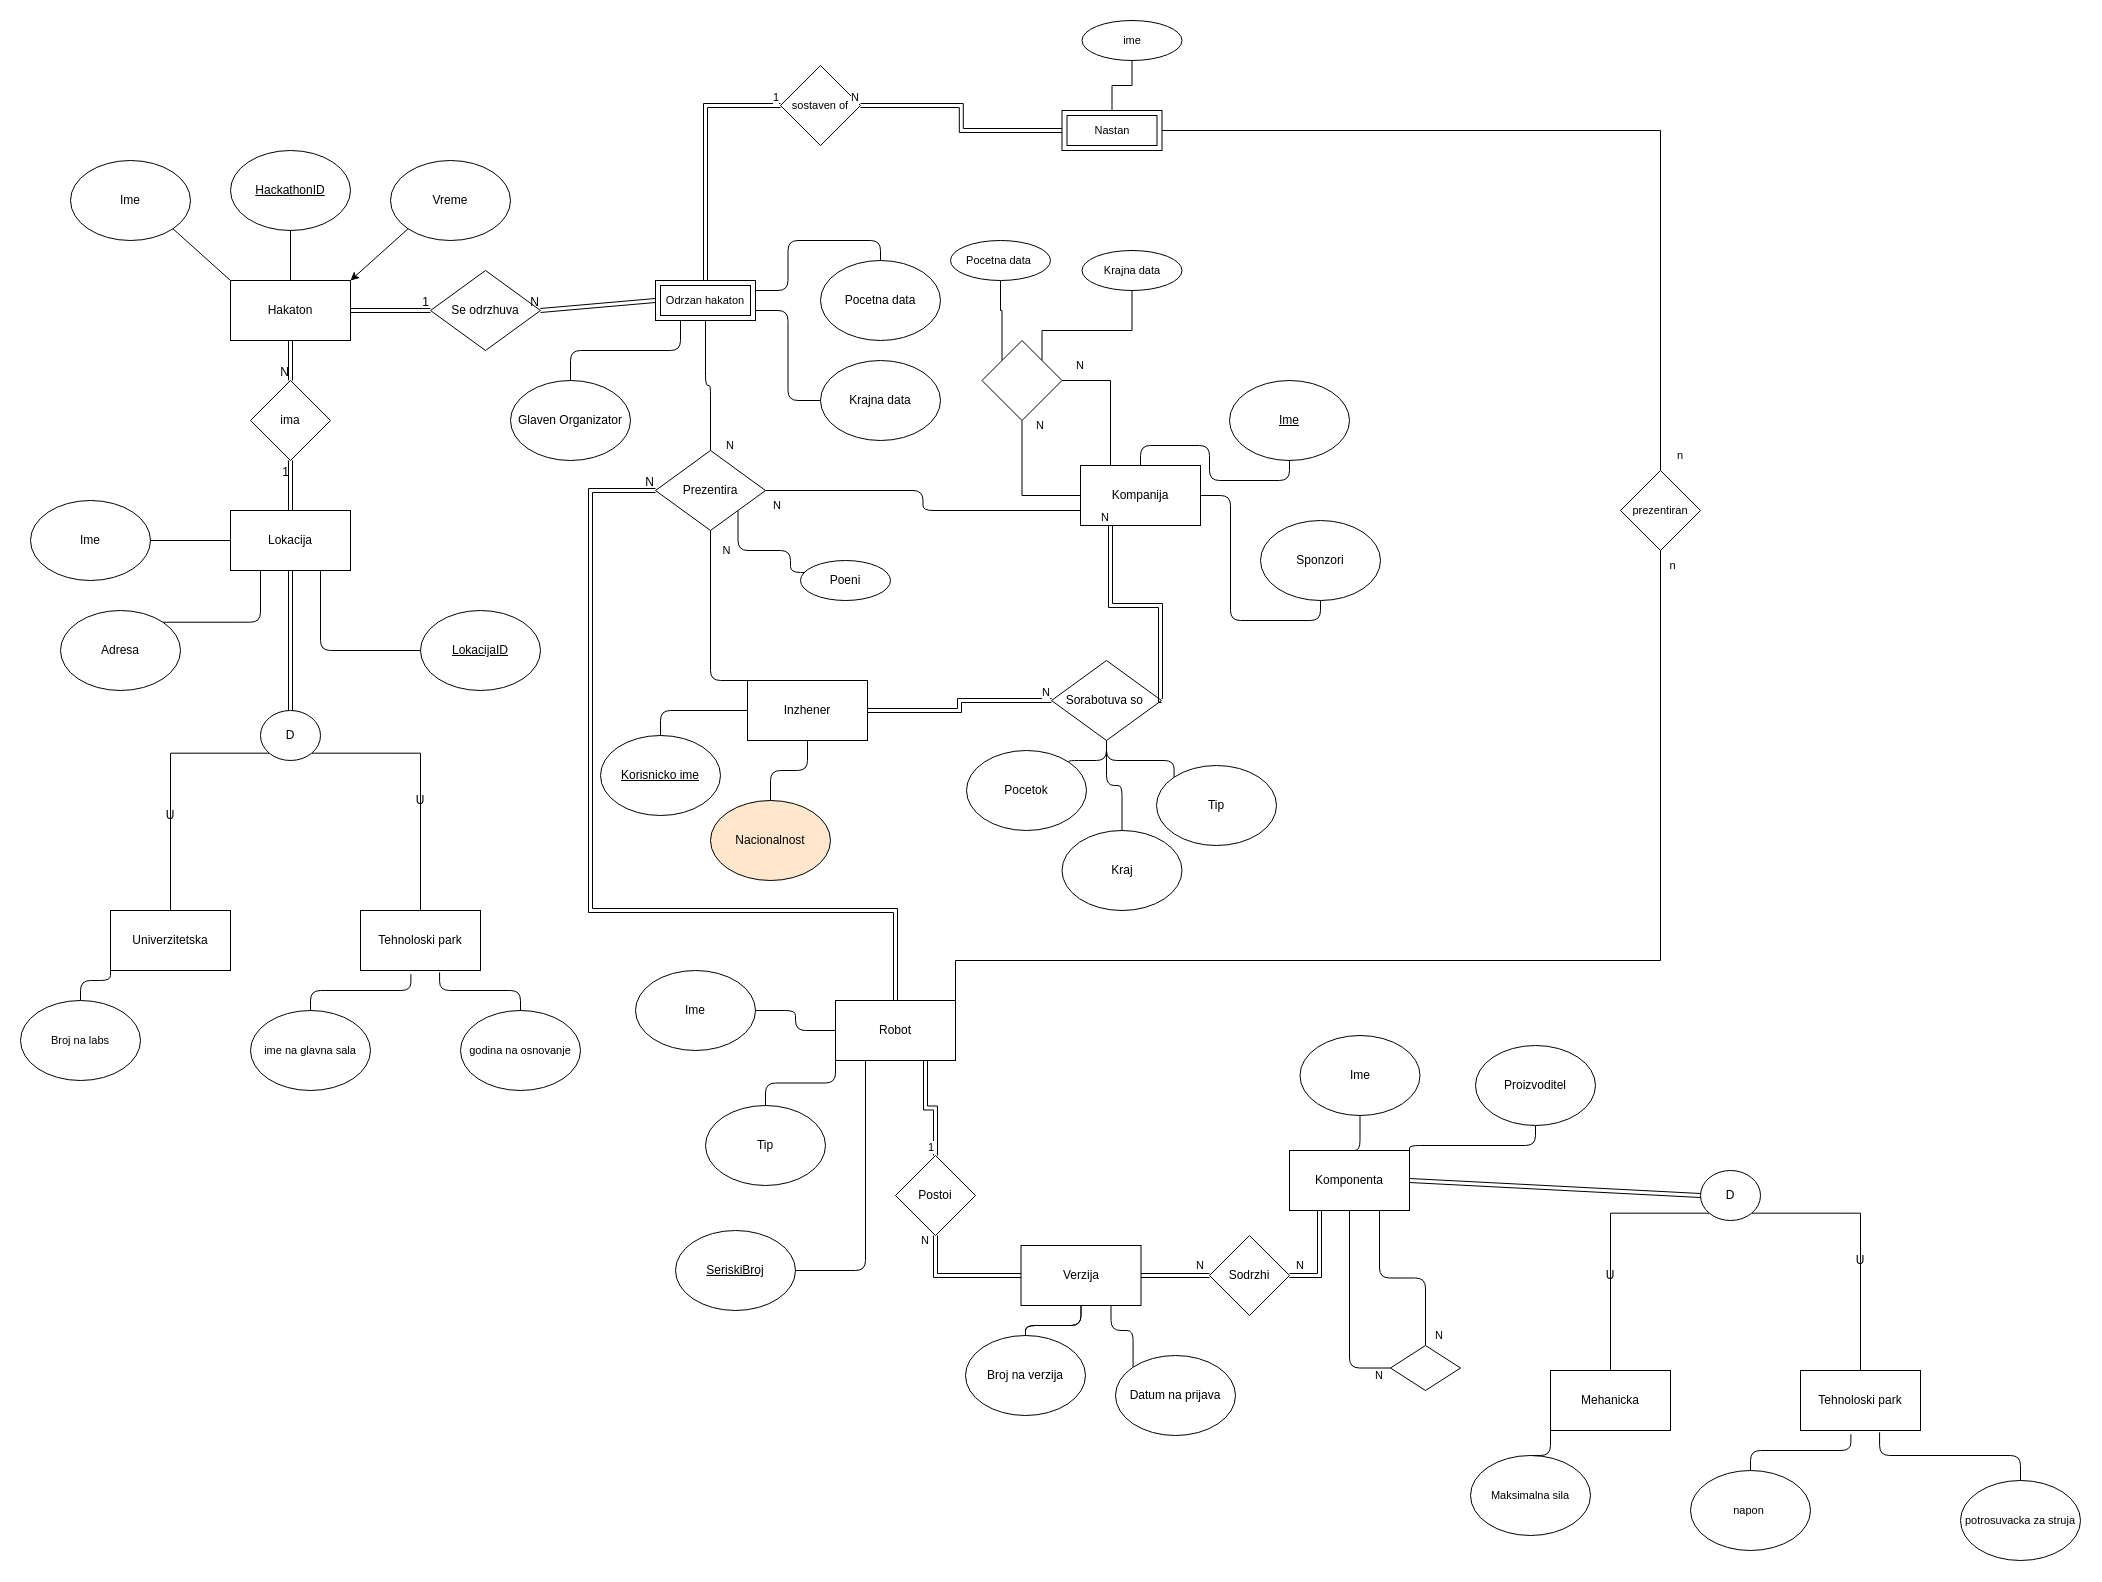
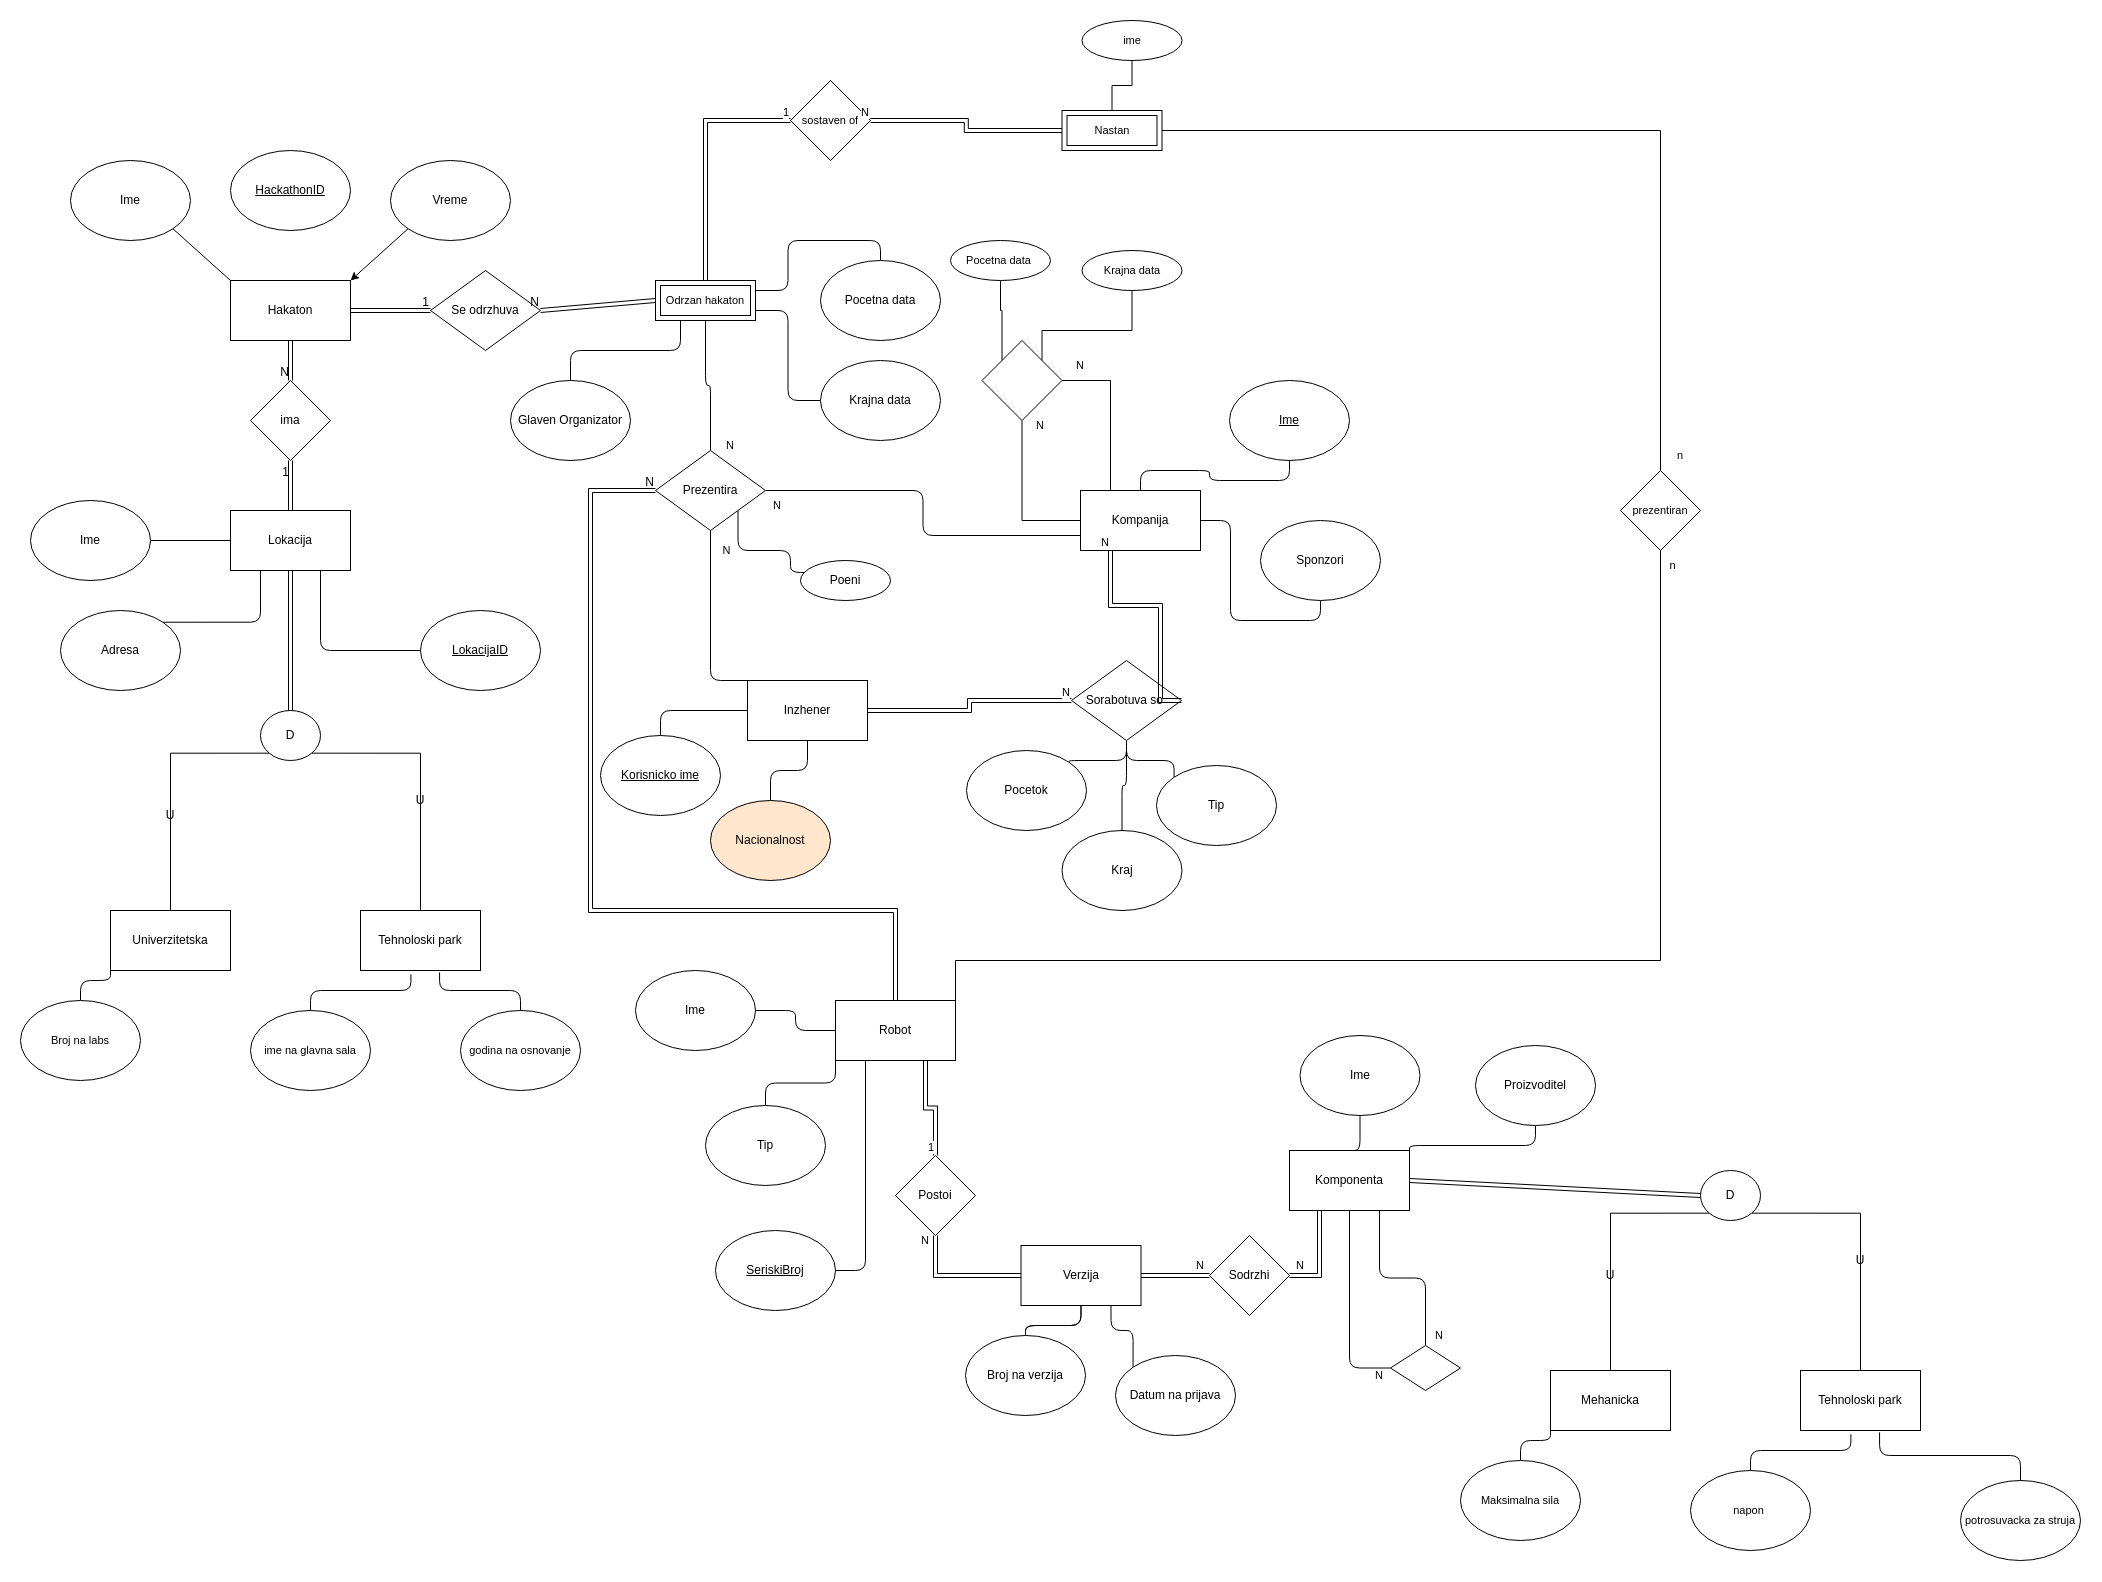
node "sostaven of": moved (821, 106) -> (831, 121)
edge "HackathonID" -- "Hakaton": removed
node "Kompanija": moved (1141, 496) -> (1141, 521)
node "Sorabotuva so": moved (1107, 701) -> (1127, 701)
node "SeriskiBroj": moved (736, 1271) -> (776, 1271)
node "Maksimalna sila": moved (1531, 1496) -> (1521, 1501)
